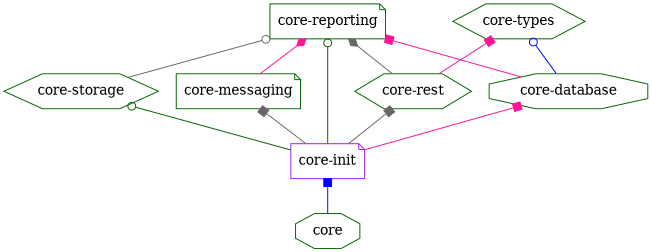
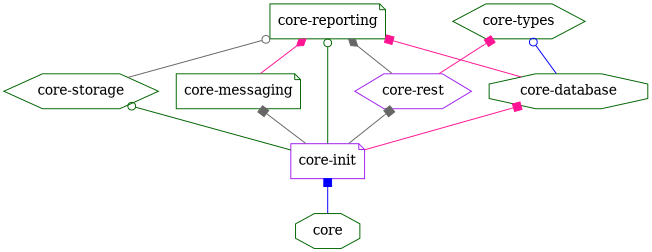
node "core-rest": color darkgreen -> purple
